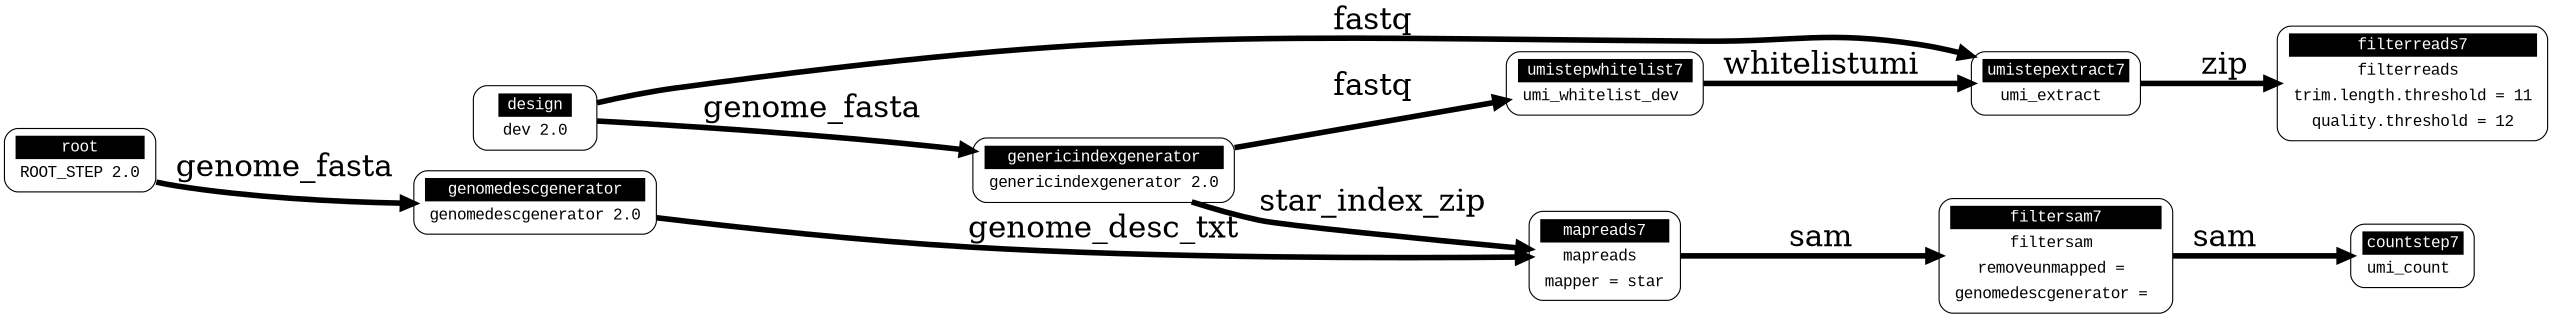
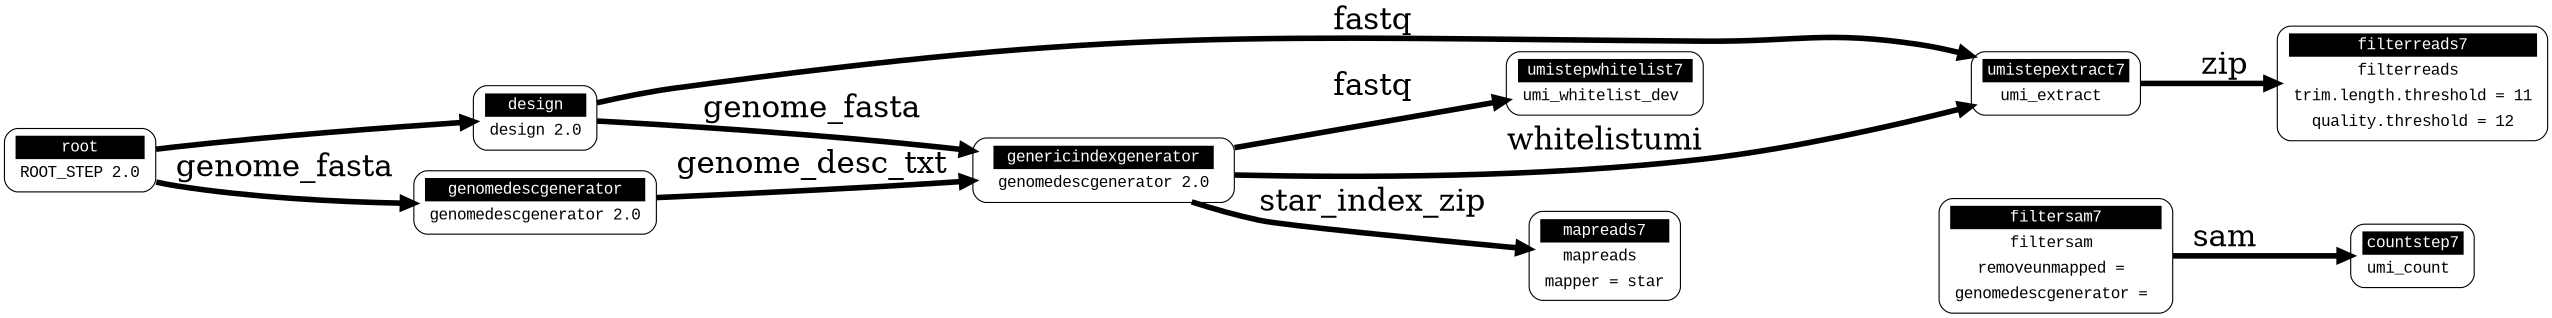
edge "umistepwhitelist7" -> "umistepextract7": now "genericindexgenerator" -> "umistepextract7"
node "design": text "dev 2.0" -> "design 2.0"
edge "root" -> "design": added
node "genericindexgenerator": text "genericindexgenerator 2.0" -> "genomedescgenerator 2.0"
edge "genomedescgenerator" -> "mapreads7": now "genomedescgenerator" -> "genericindexgenerator"
edge "mapreads7" -> "filtersam7": removed, label "sam"
